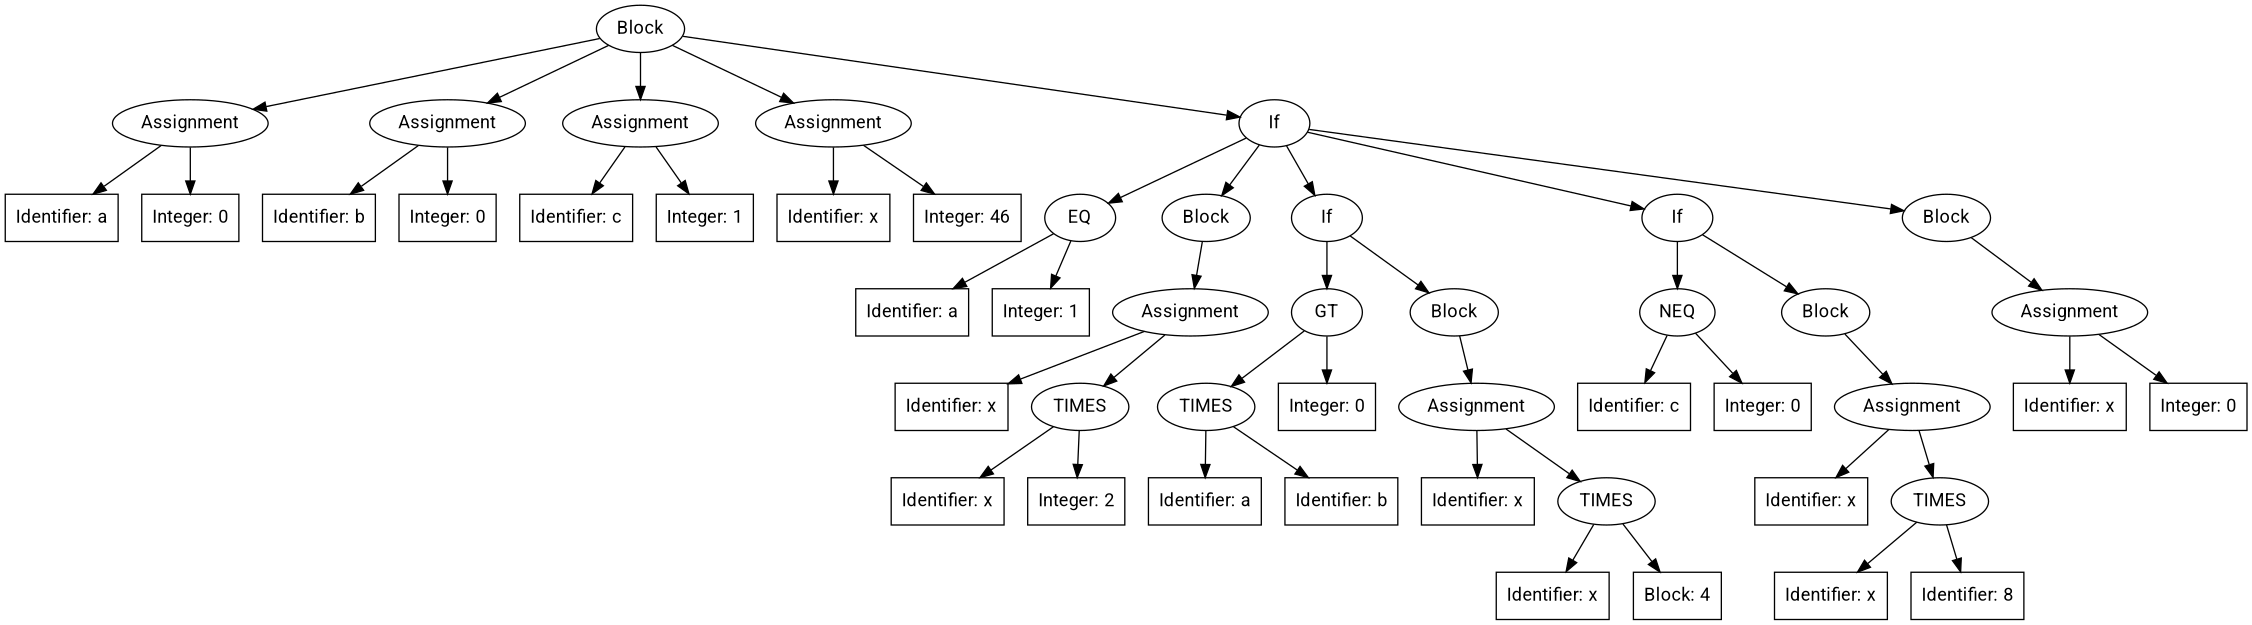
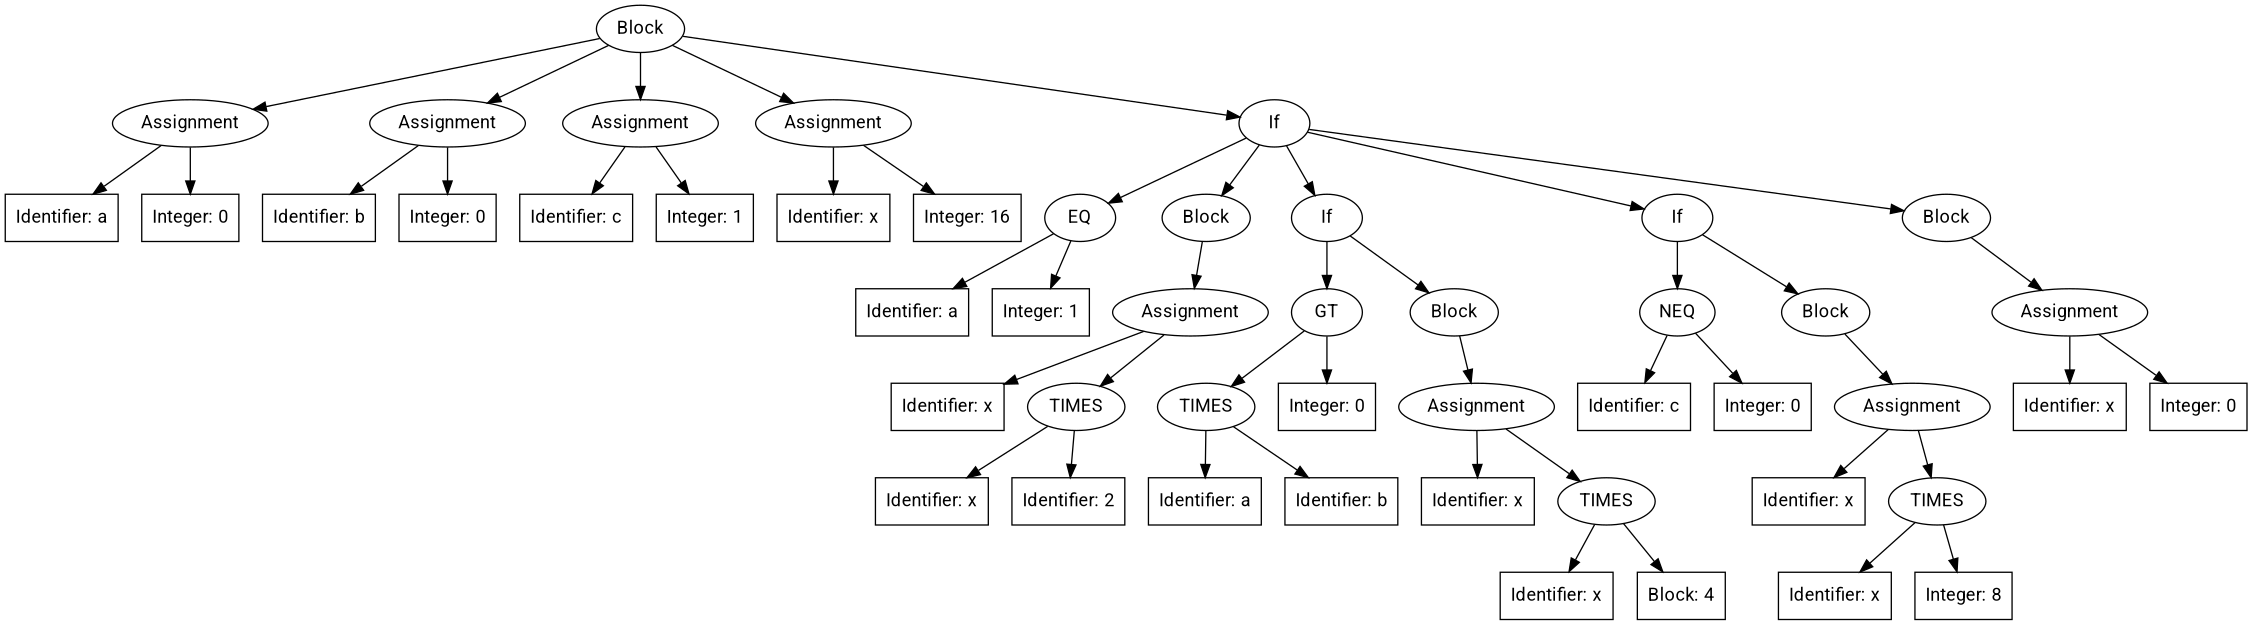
node "Integer: 46": label "Integer: 46" -> "Integer: 16"
node "Integer: 2": label "Integer: 2" -> "Identifier: 2"
node "Identifier: 8": label "Identifier: 8" -> "Integer: 8"
